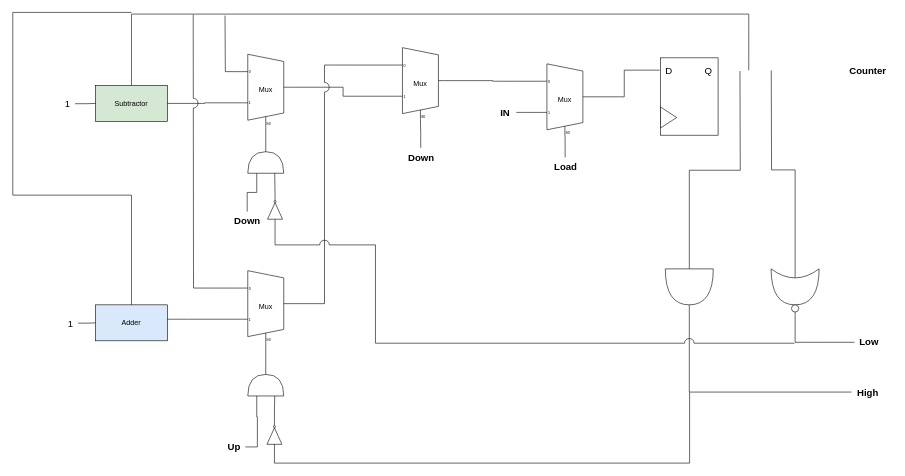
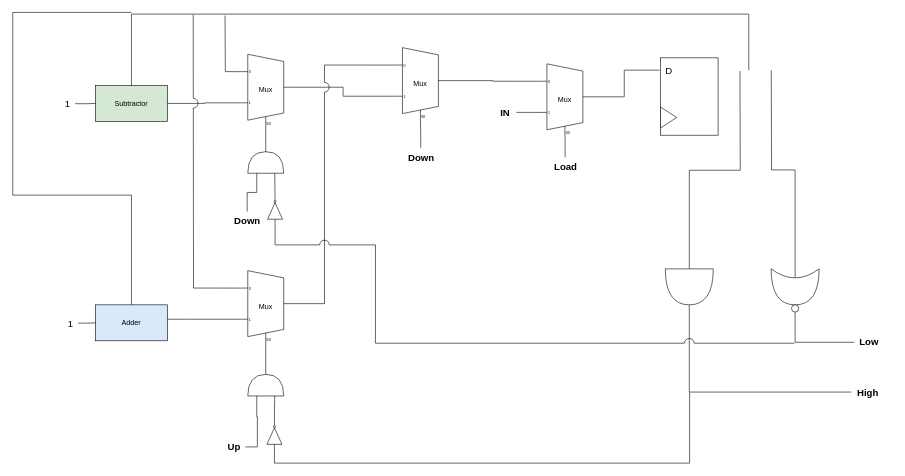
node "Q": removed
node "Counter": removed
